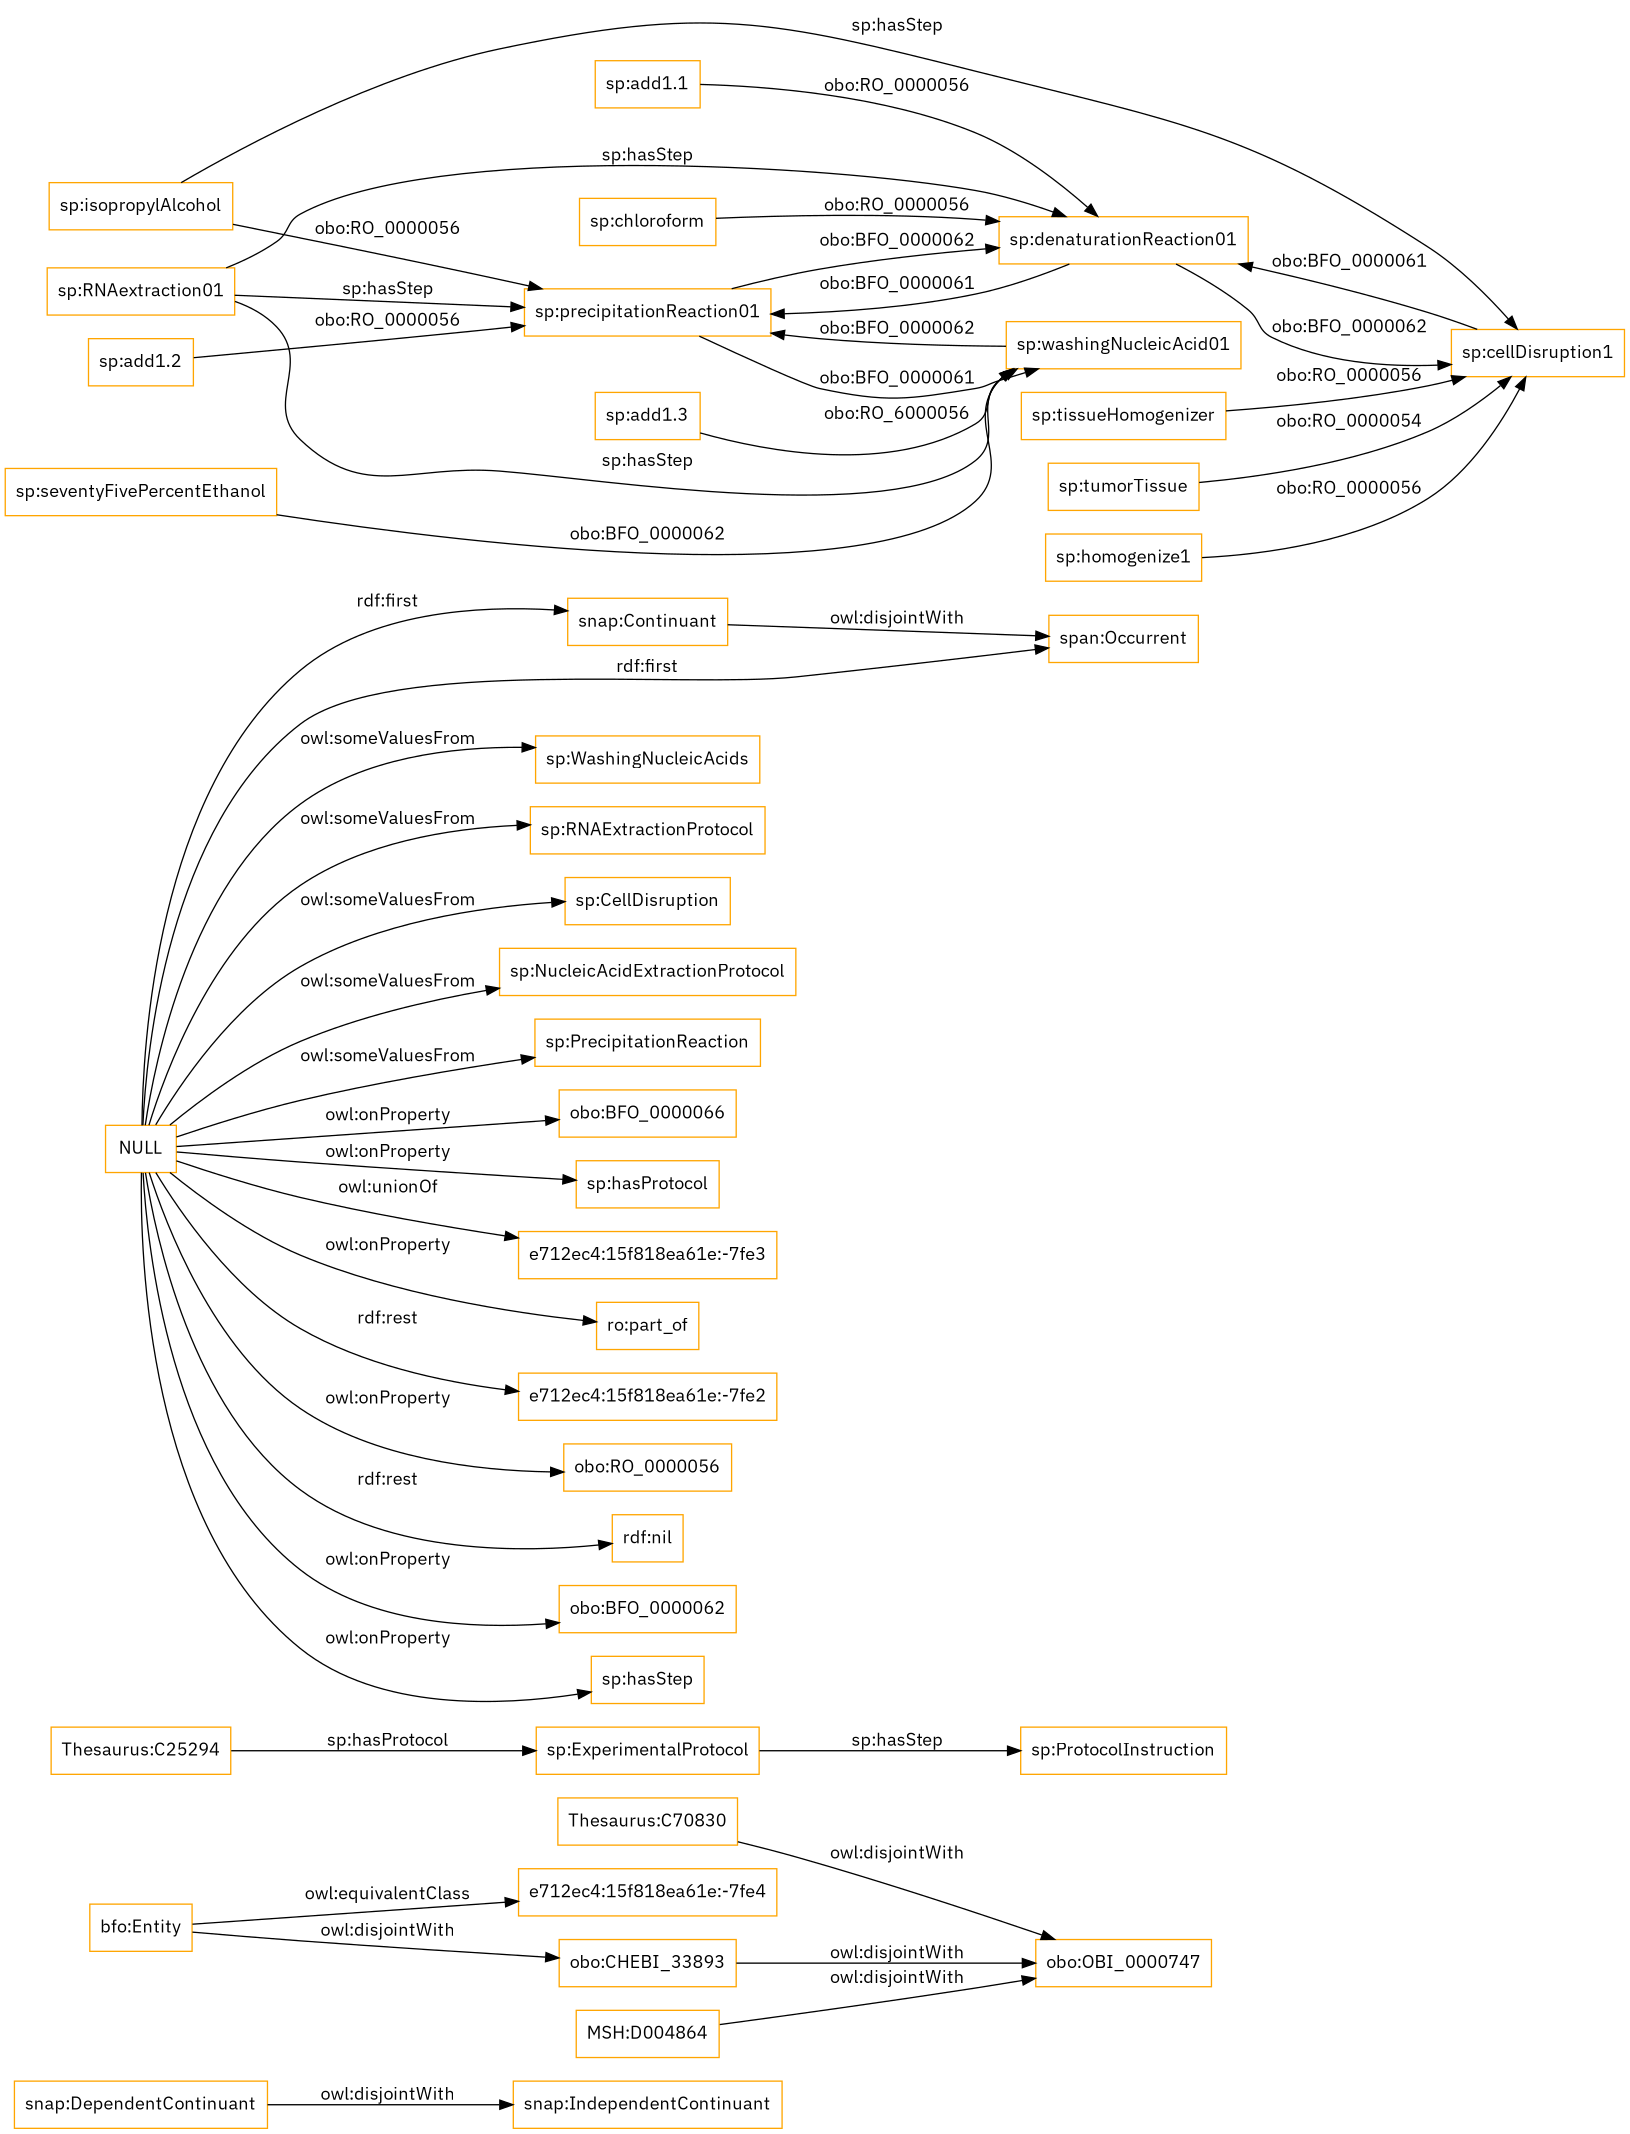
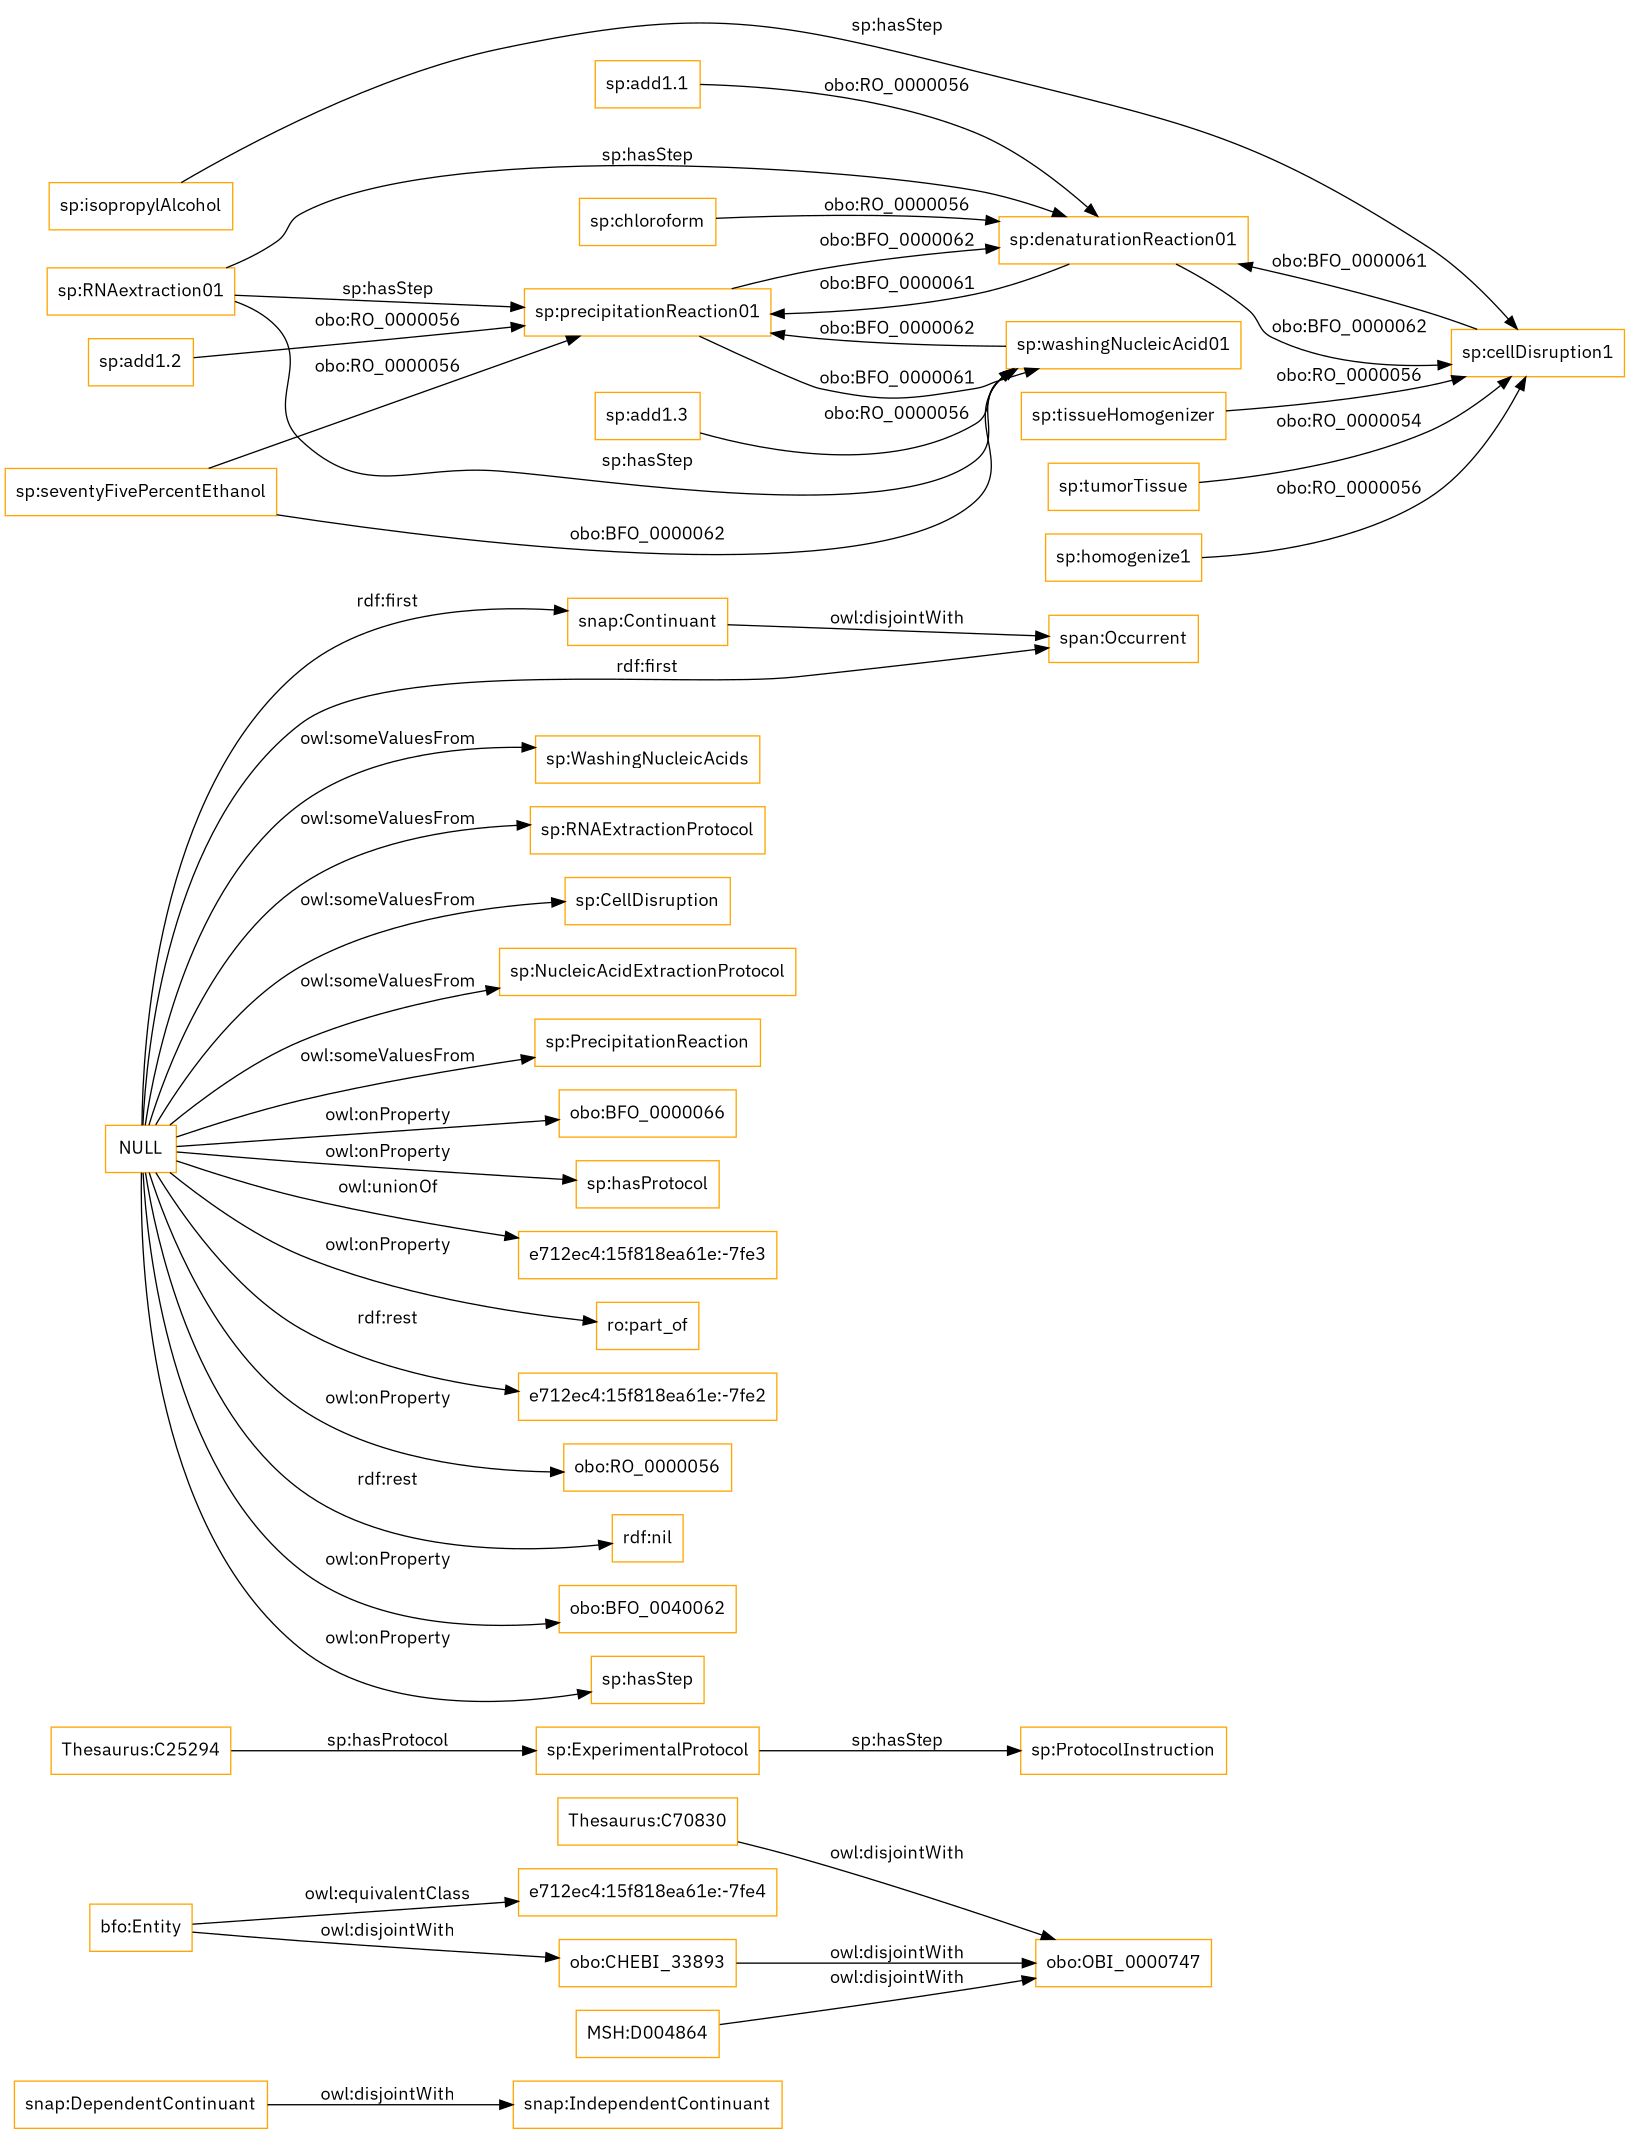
edge "sp:isopropylAlcohol" -> "sp:precipitationReaction01": now "sp:seventyFivePercentEthanol" -> "sp:precipitationReaction01"
edge "sp:add1.3" -> "sp:washingNucleicAcid01": label "obo:RO_6000056" -> "obo:RO_0000056"
node "obo:BFO_0000062": label "obo:BFO_0000062" -> "obo:BFO_0040062"
